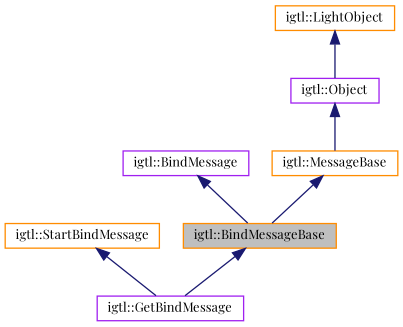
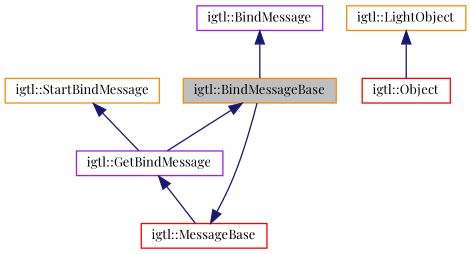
node "igtl::Object": color purple -> red
edge "igtl::MessageBase" -> "igtl::Object": now "igtl::MessageBase" -> "igtl::GetBindMessage"
node "igtl::MessageBase": color darkorange -> red
